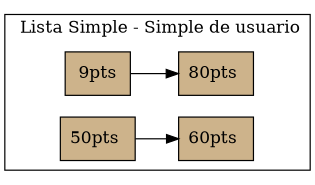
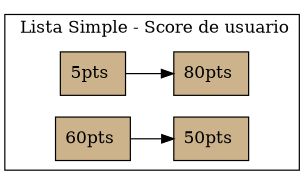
cluster " Lista Simple - Simple de usuario": label " Lista Simple - Simple de usuario" -> " Lista Simple - Score de usuario"
node "9pts": label "9pts" -> "5pts"
edge "50pts" -> "60pts": reversed
